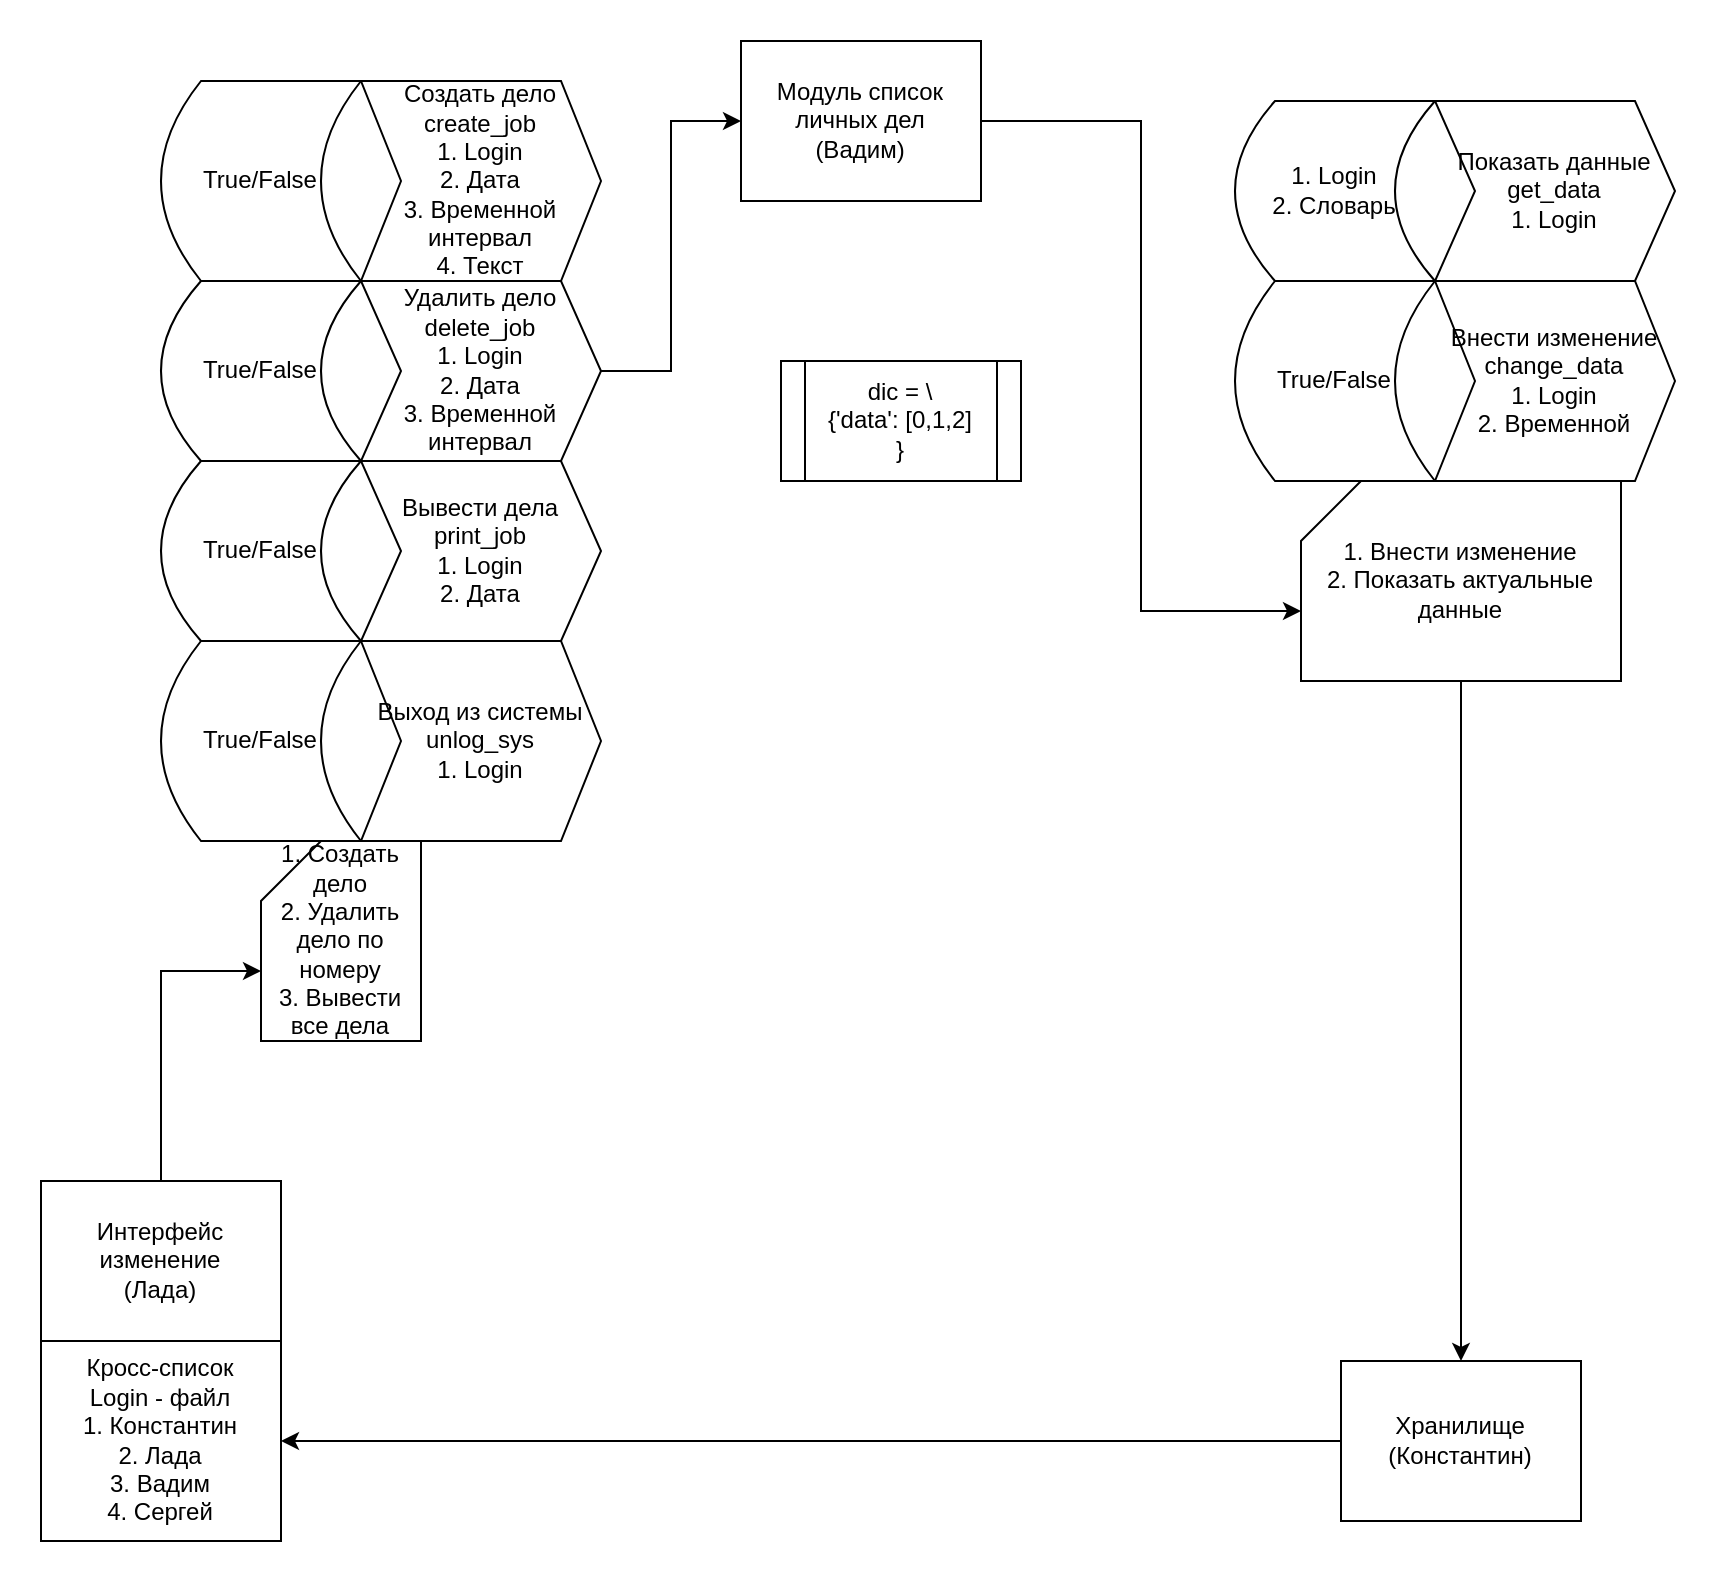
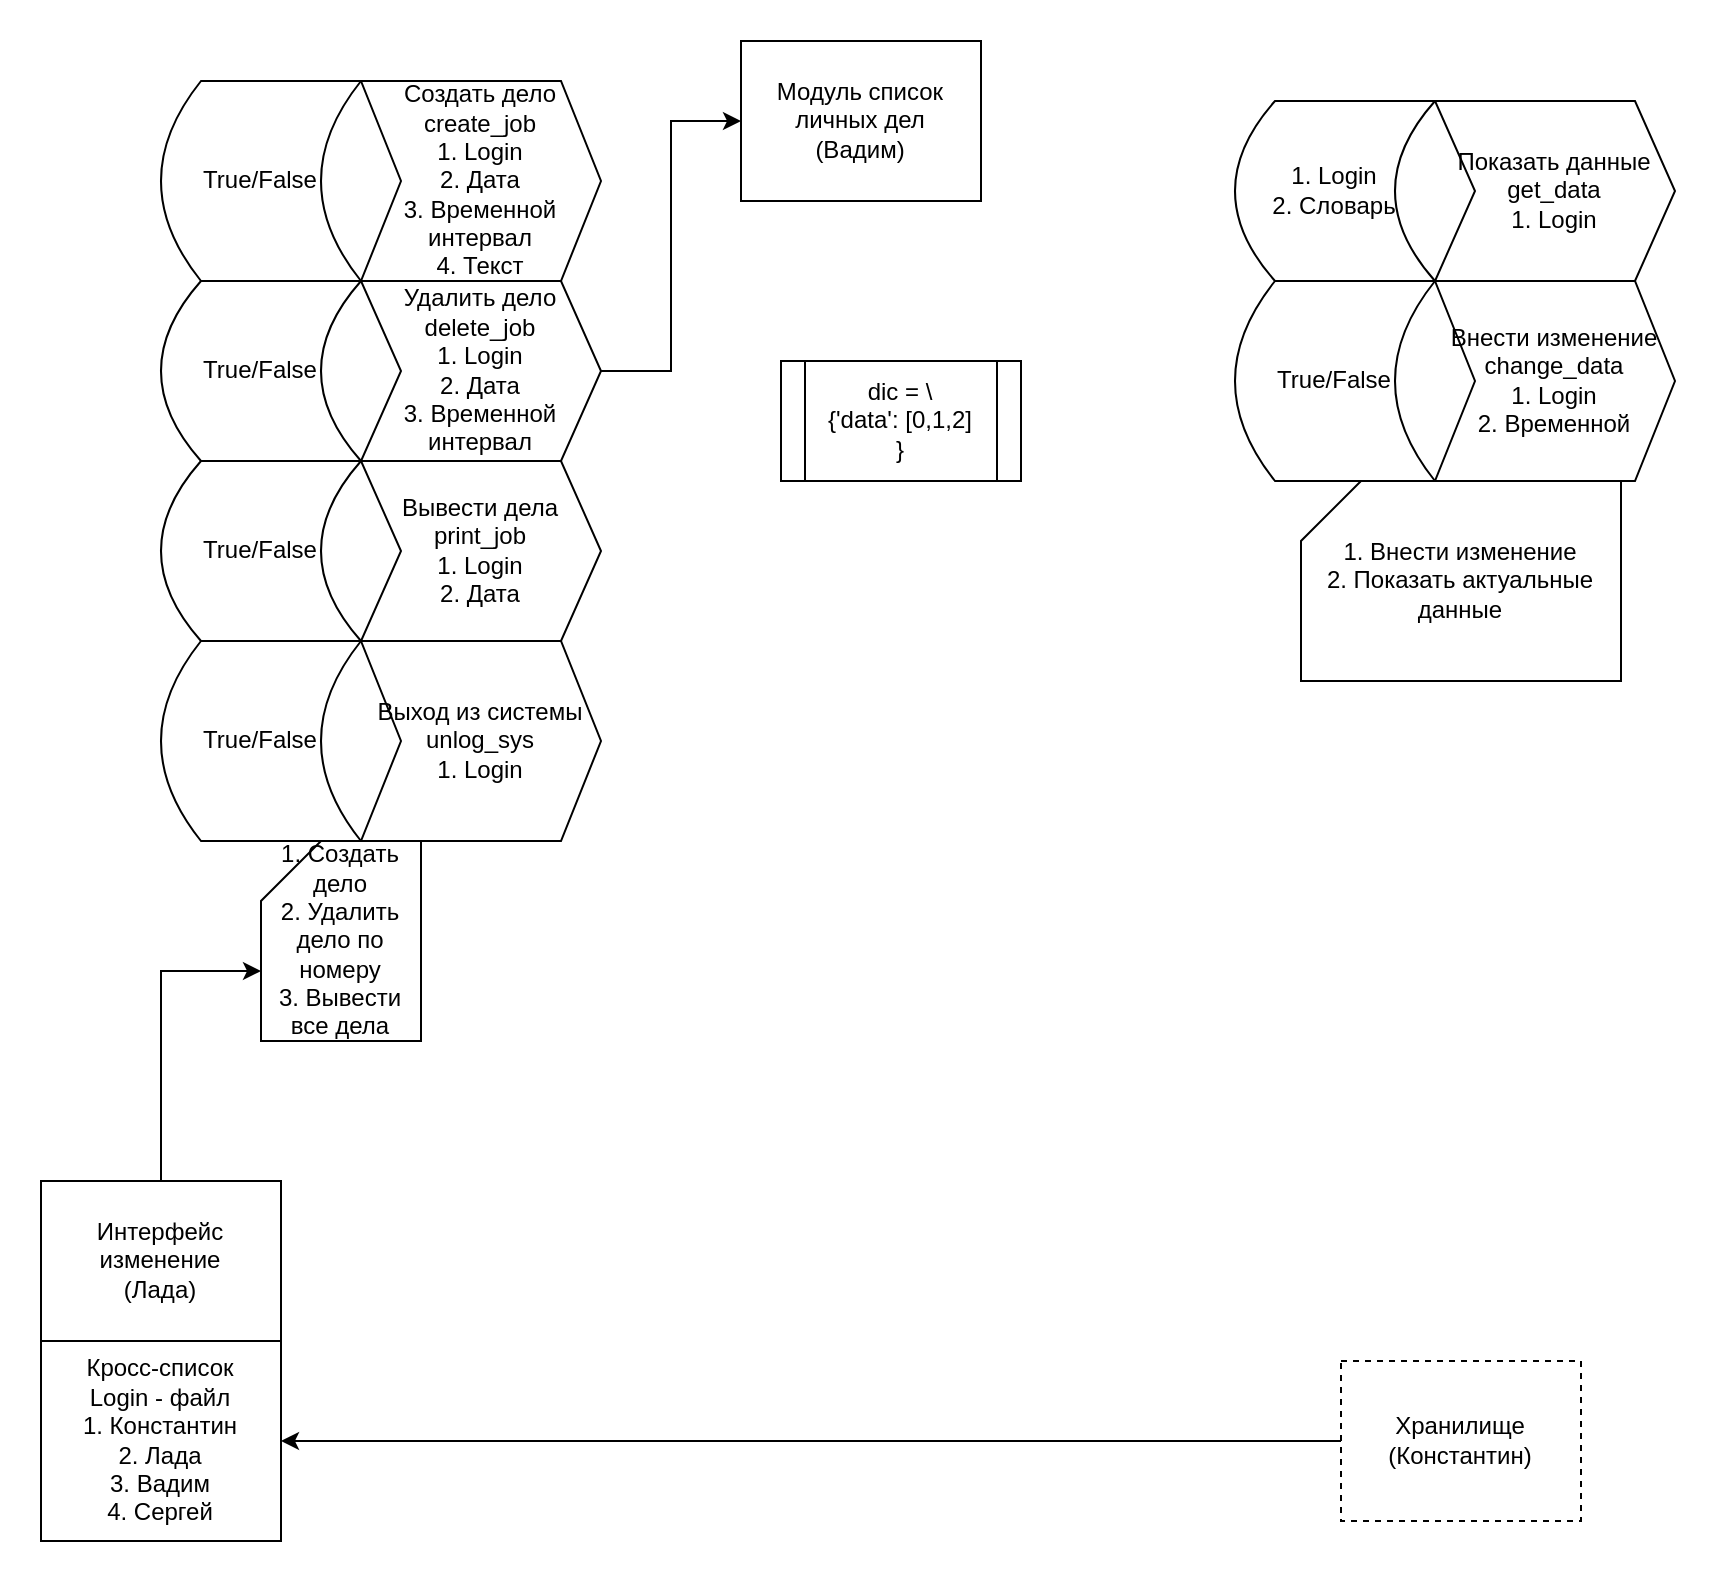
edge "Модуль список личных дел (Вадим)" -> "1. Внести изменение 2. Показать актуальные данные": removed
edge "1. Внести изменение 2. Показать актуальные данные" -> "Хранилище (Константин)": removed
node "Хранилище (Константин)": style solid -> dashed
